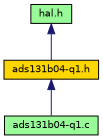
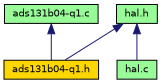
node "hal.c": added
edge "ads131b04-q1.c" -> "ads131b04-q1.h": reversed
